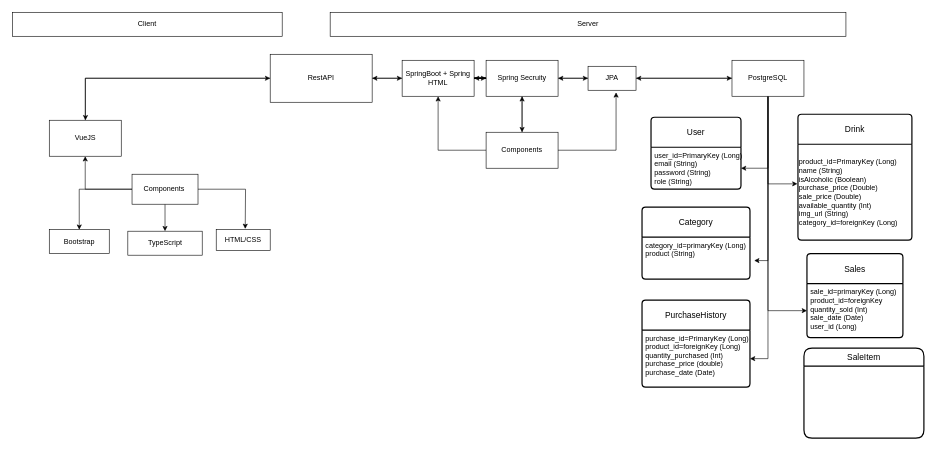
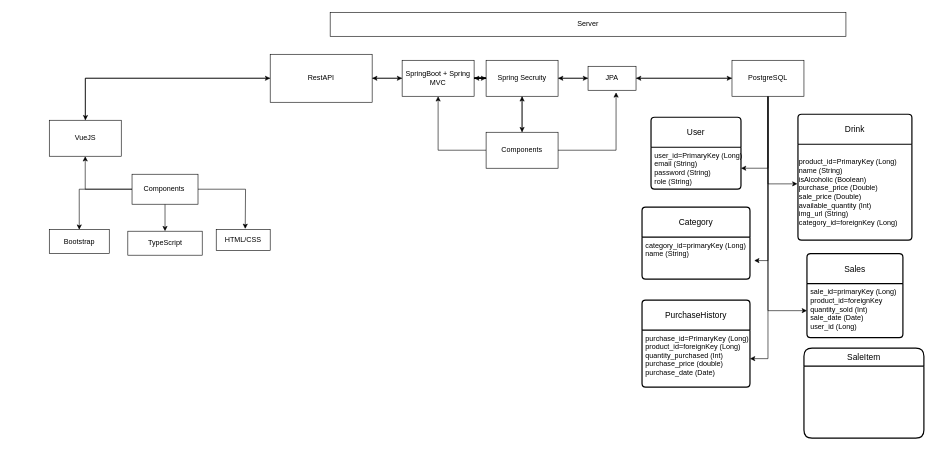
node "Client": removed
node "SpringBoot + Spring HTML": label "SpringBoot + Spring HTML" -> "SpringBoot + Spring MVC"
node "category_id=primaryKey (Long) product (String)": label "category_id=primaryKey (Long) product (String)" -> "category_id=primaryKey (Long) name (String)"
